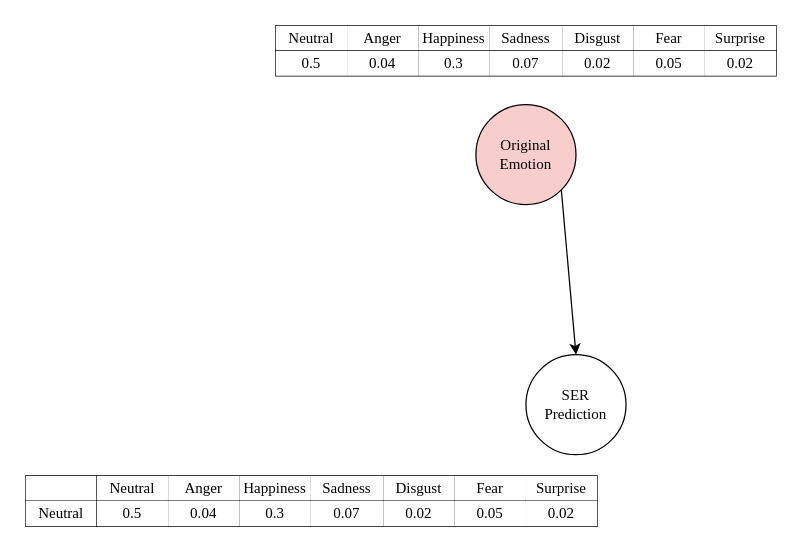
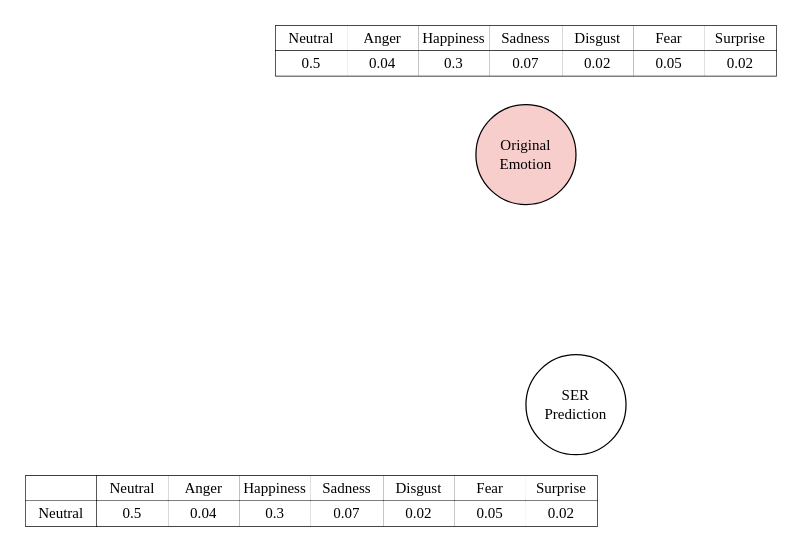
edge "Original Emotion" -> "SER Prediction": removed
